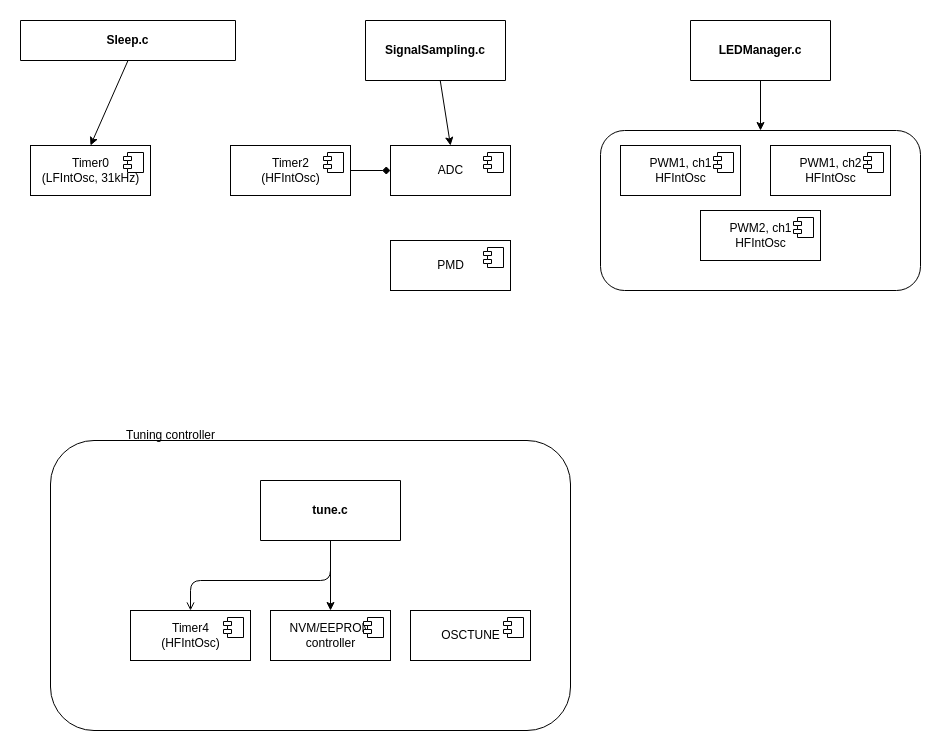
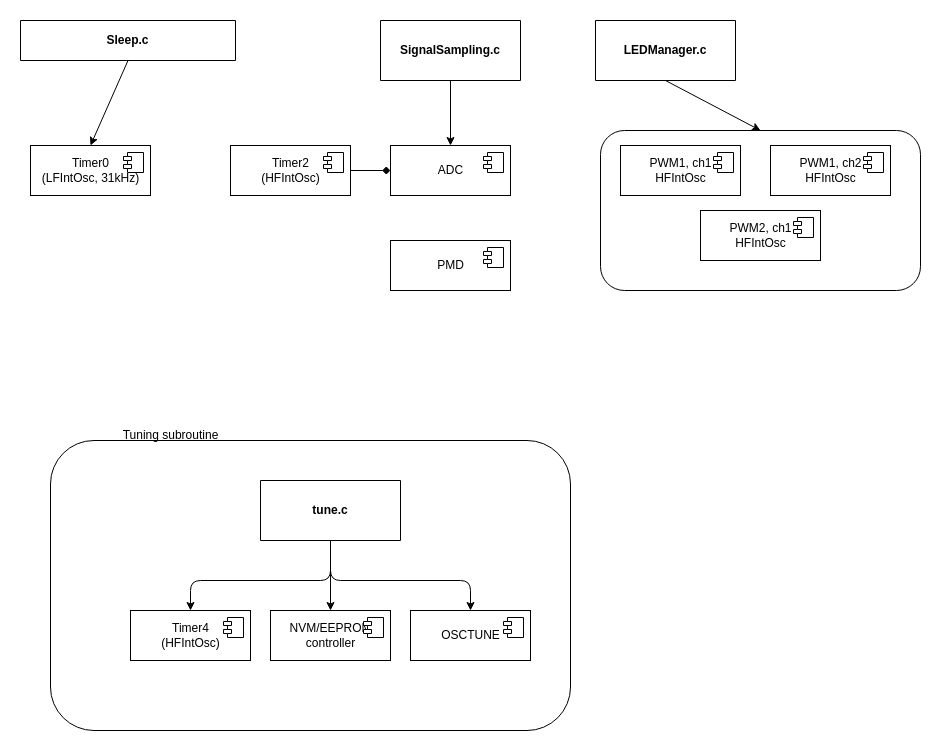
node "SignalSampling.c": moved (436, 51) -> (451, 51)
node "LEDManager.c": moved (761, 51) -> (666, 51)
node "Tuning controller": label "Tuning controller" -> "Tuning subroutine"
edge "tune.c" -> "OSCTUNE": added
edge "tune.c" -> "Timer4 (HFIntOsc)": arrowhead open -> classic
